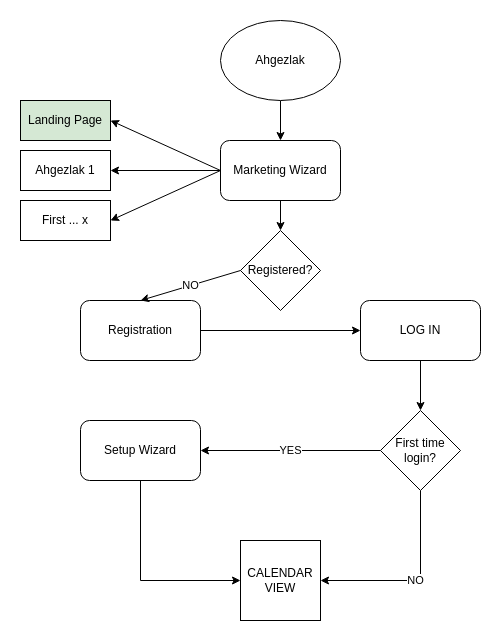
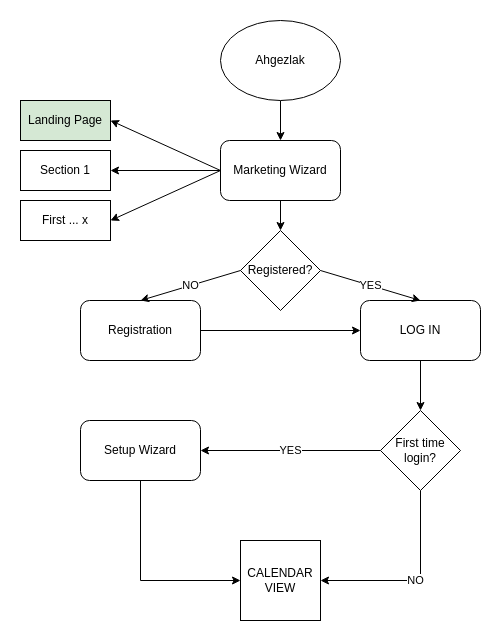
node "Ahgezlak 1": label "Ahgezlak 1" -> "Section 1"
edge "Registered?" -> "LOG IN": added, label "YES"
